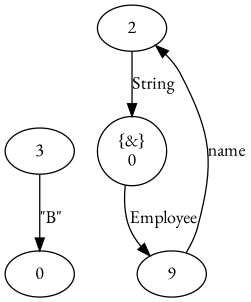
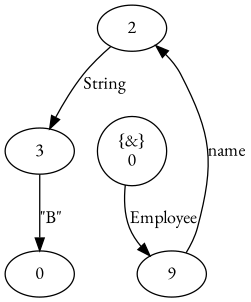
edge "2" -> "{&} 0": now "2" -> "3"
